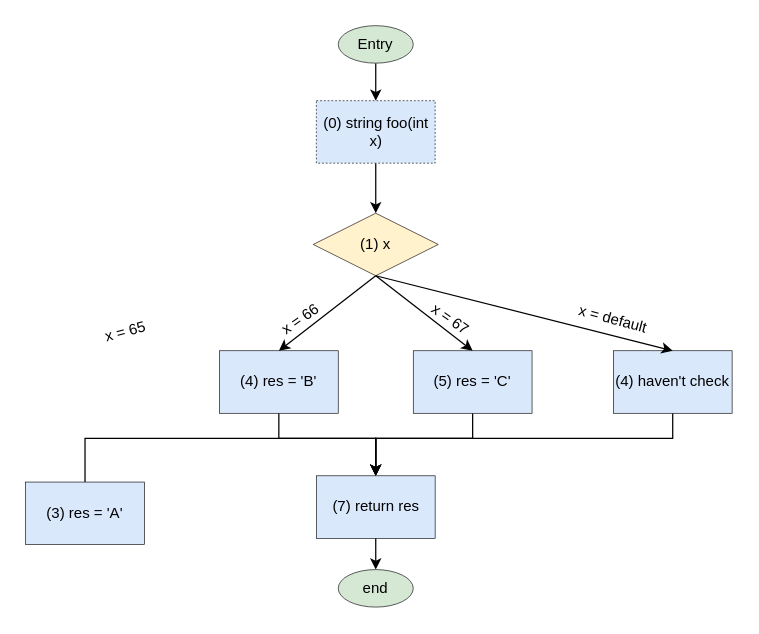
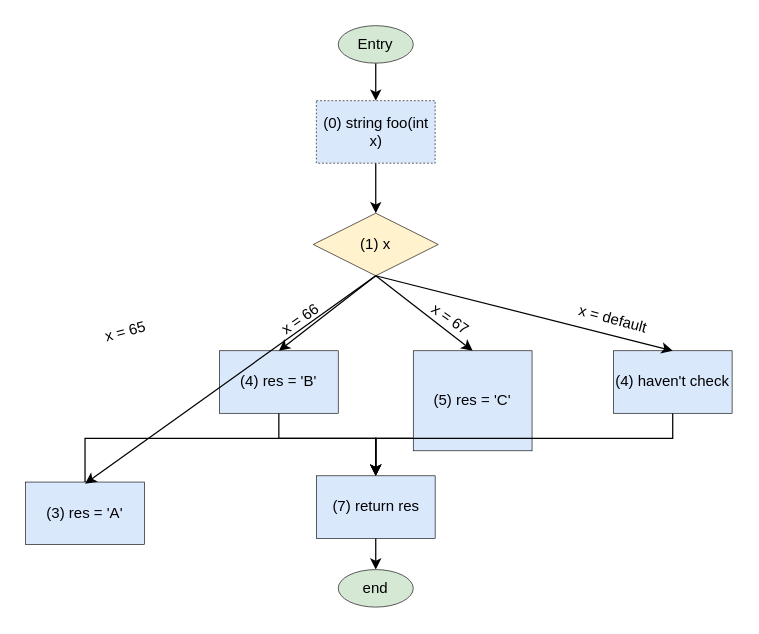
edge "(1) x" -> "(3) res = 'A'": added
node "(5) res = 'C'": size 119x63 -> 119x100
